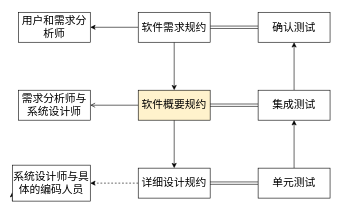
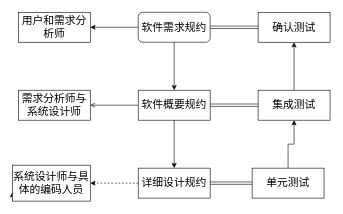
node "软件需求规约": shape rectangle -> rounded rectangle
node "软件概要规约": fillcolor #fff2cc -> #ffffff
node "单元测试": moved (294, 183) -> (288, 183)
